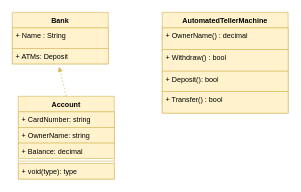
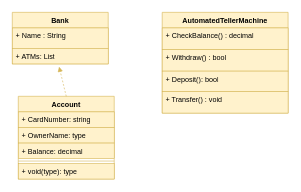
node "+ OwnerName() : decimal": label "+ OwnerName() : decimal" -> "+ CheckBalance() : decimal"
node "+ ATMs: Deposit": label "+ ATMs: Deposit" -> "+ ATMs: List"
node "+ Transfer() : bool": label "+ Transfer() : bool" -> "+ Transfer() : void"
node "+ OwnerName: string": label "+ OwnerName: string" -> "+ OwnerName: type"
